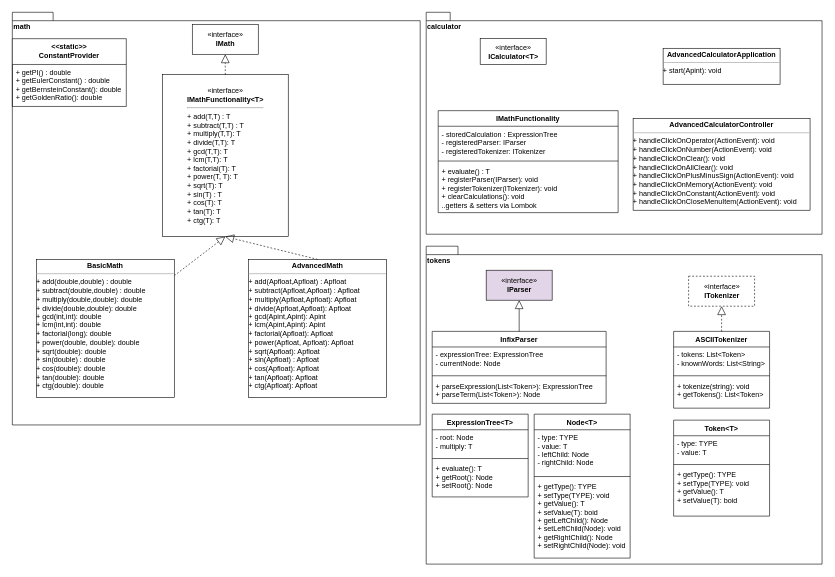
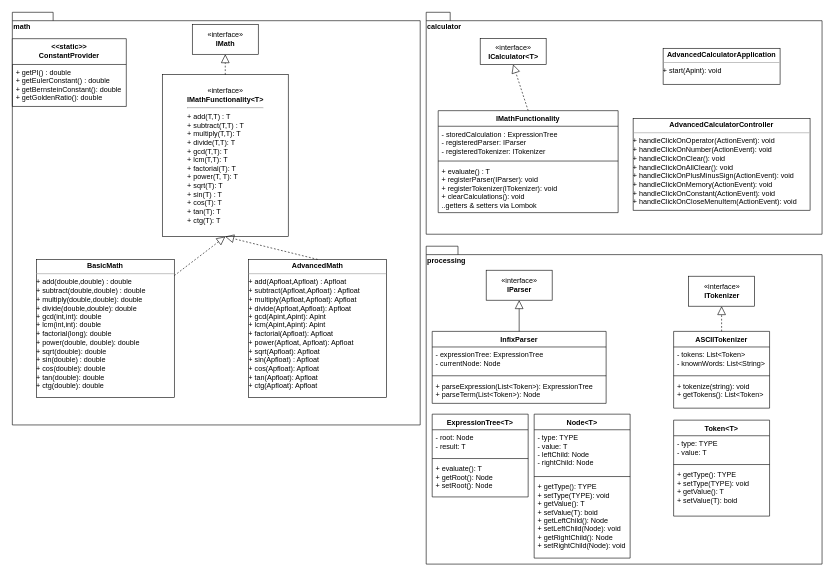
edge "IMathFunctionality" -> "«interface» ICalculator<T>": added
node "tokens": label "tokens" -> "processing"
node "«interface» IParser": fillcolor #e1d5e7 -> #ffffff
node "«interface» ITokenizer": style dashed -> solid
node "- root: Node - multiply: T": label "- root: Node - multiply: T" -> "- root: Node - result: T"
